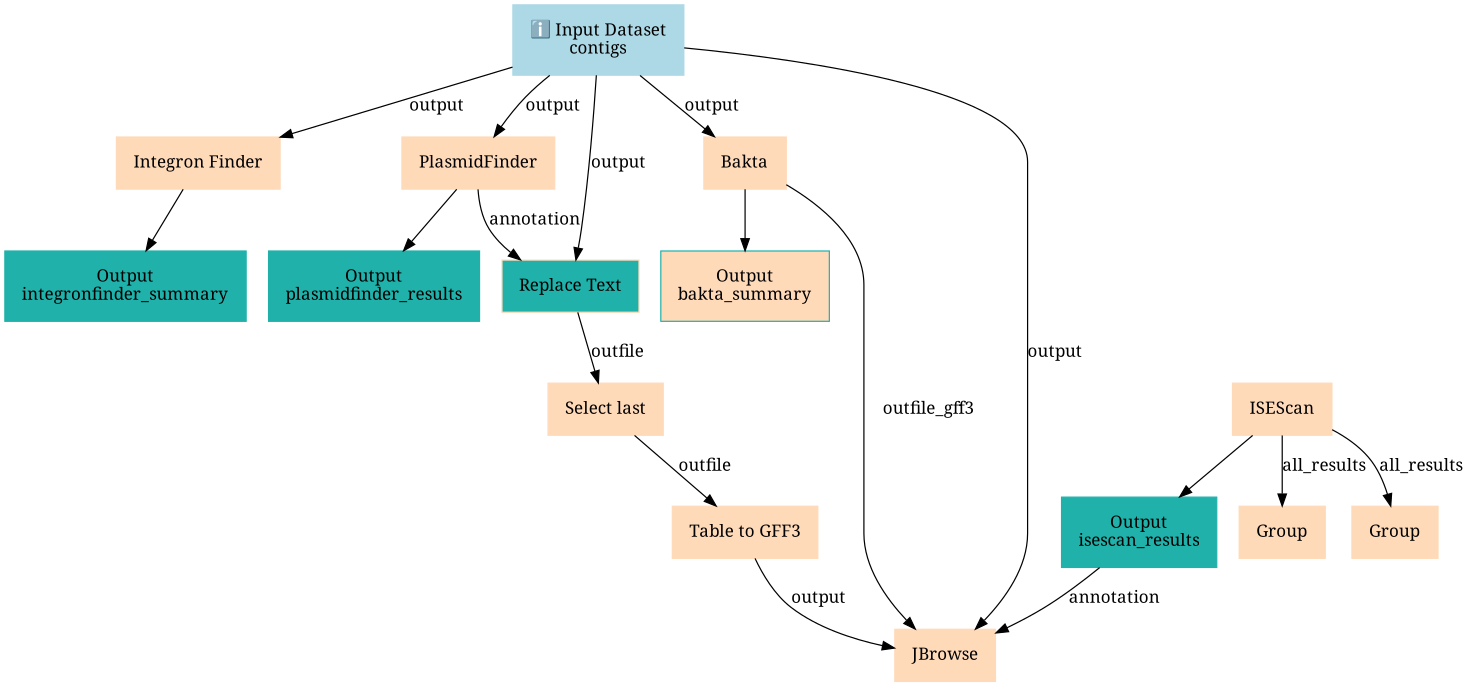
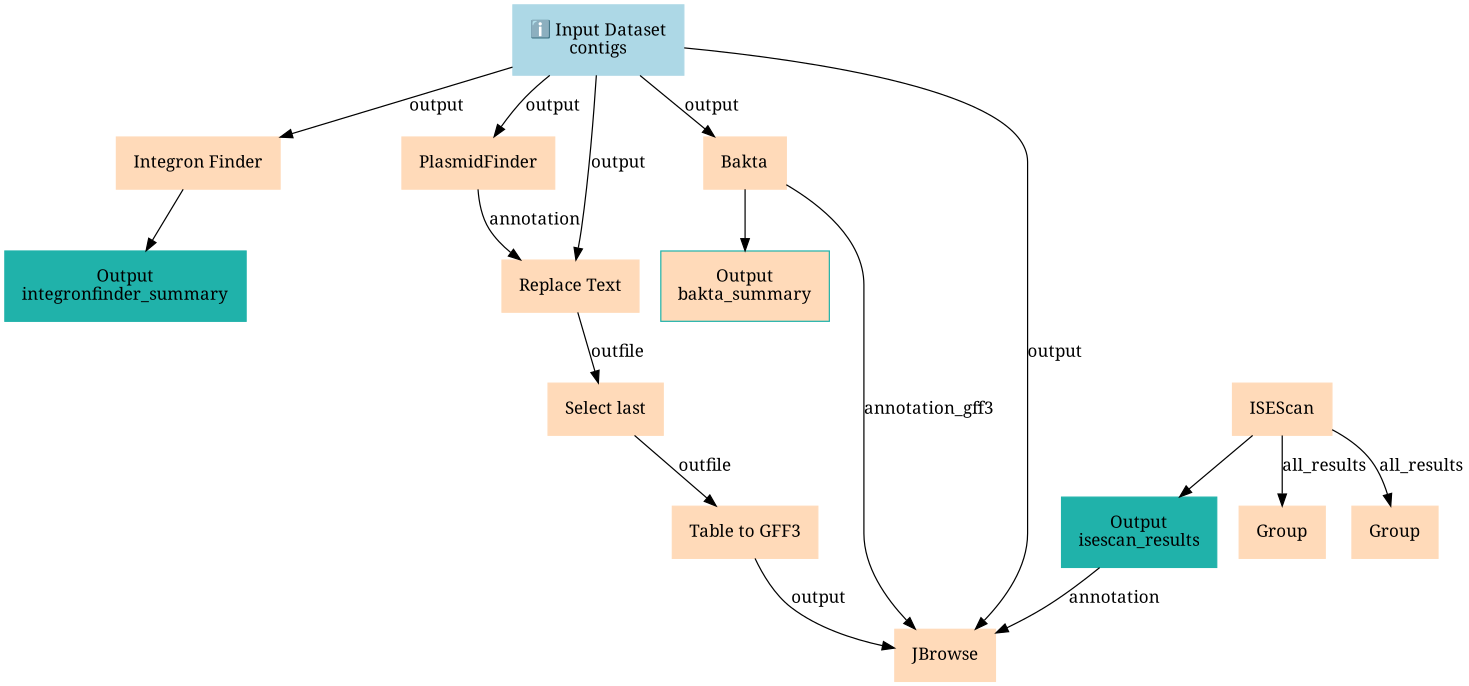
node "Output plasmidfinder_results": removed
node "Replace Text": fillcolor lightseagreen -> peachpuff
edge "Bakta" -> "JBrowse": label "outfile_gff3" -> "annotation_gff3"
